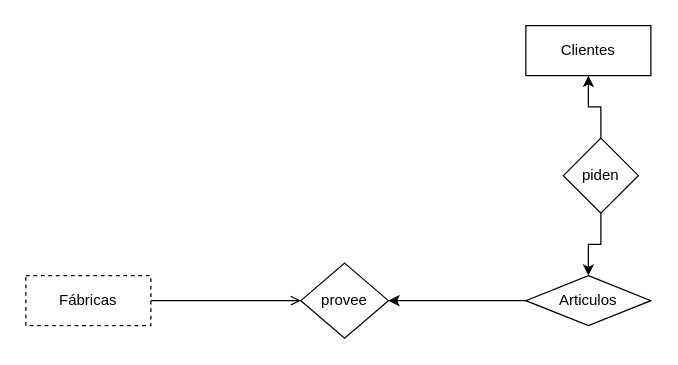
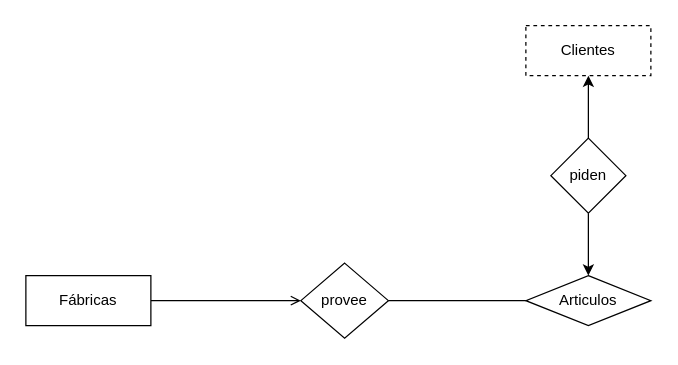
node "Clientes": style solid -> dashed
node "piden": moved (601, 176) -> (588, 176)
node "Fábricas": style dashed -> solid
edge "Articulos" -> "provee": arrowhead classic -> none
